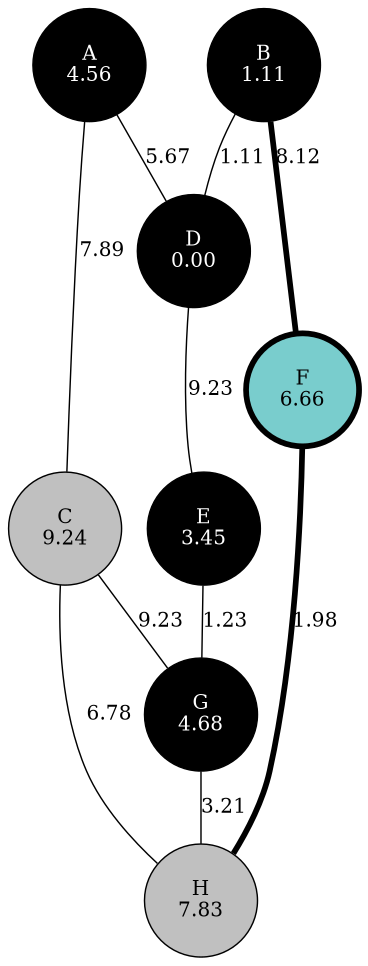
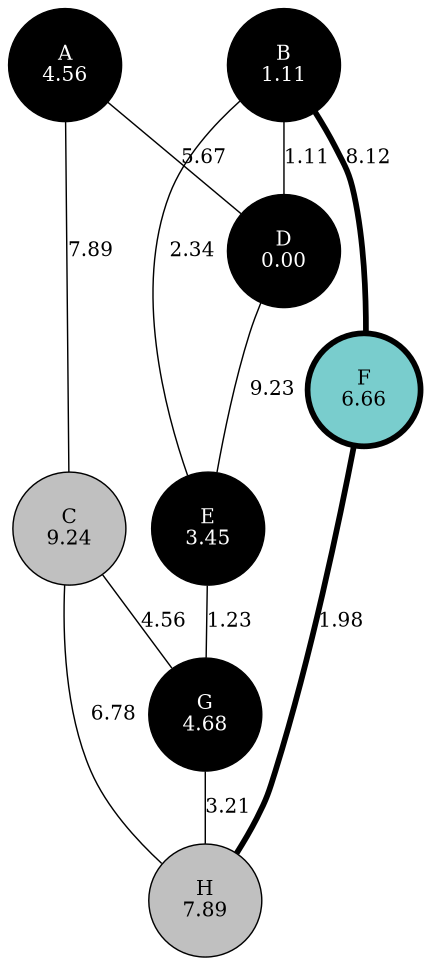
edge "B 1.11" -- "E 3.45": added, label "2.34"
edge "C 9.24" -- "G 4.68": label "9.23" -> "4.56"
node "H 7.83": label "H 7.83" -> "H 7.89"
